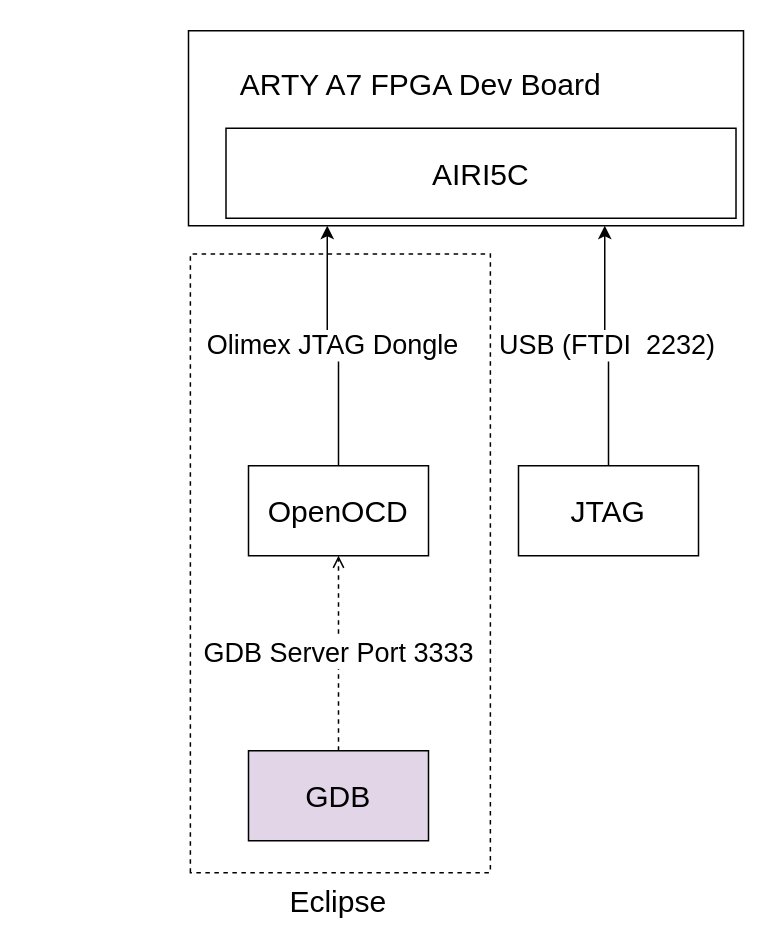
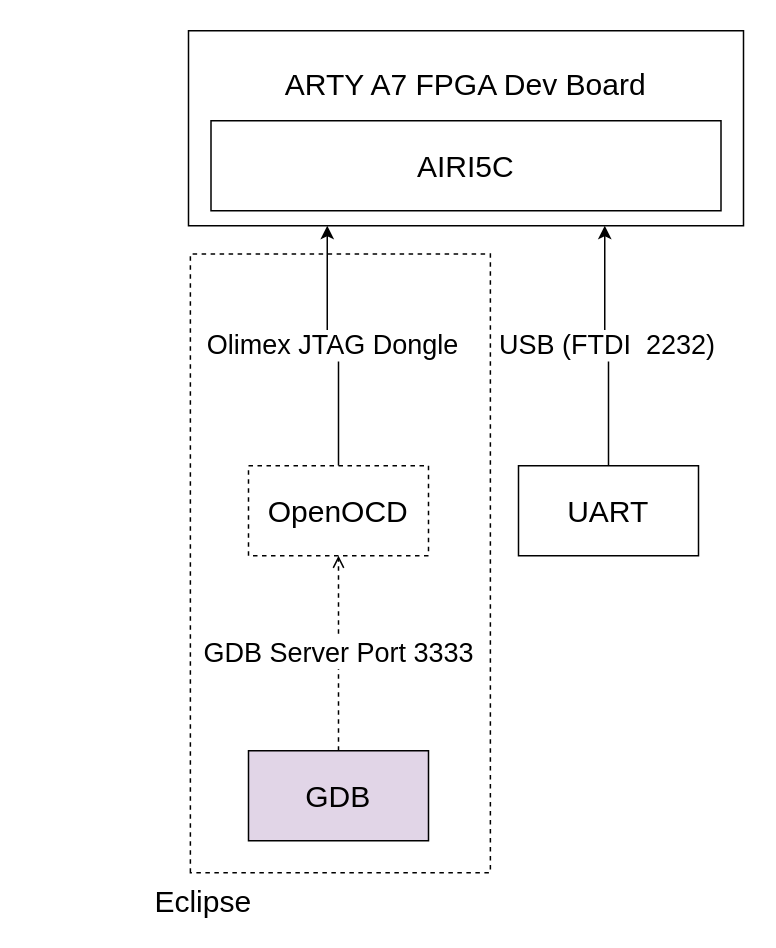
node "ARTY A7 FPGA Dev Board": moved (421, 83) -> (466, 83)
node "AIRI5C": moved (481, 173) -> (466, 166)
node "OpenOCD": style solid -> dashed
node "JTAG": label "JTAG" -> "UART"
node "Eclipse": moved (338, 901) -> (203, 901)
